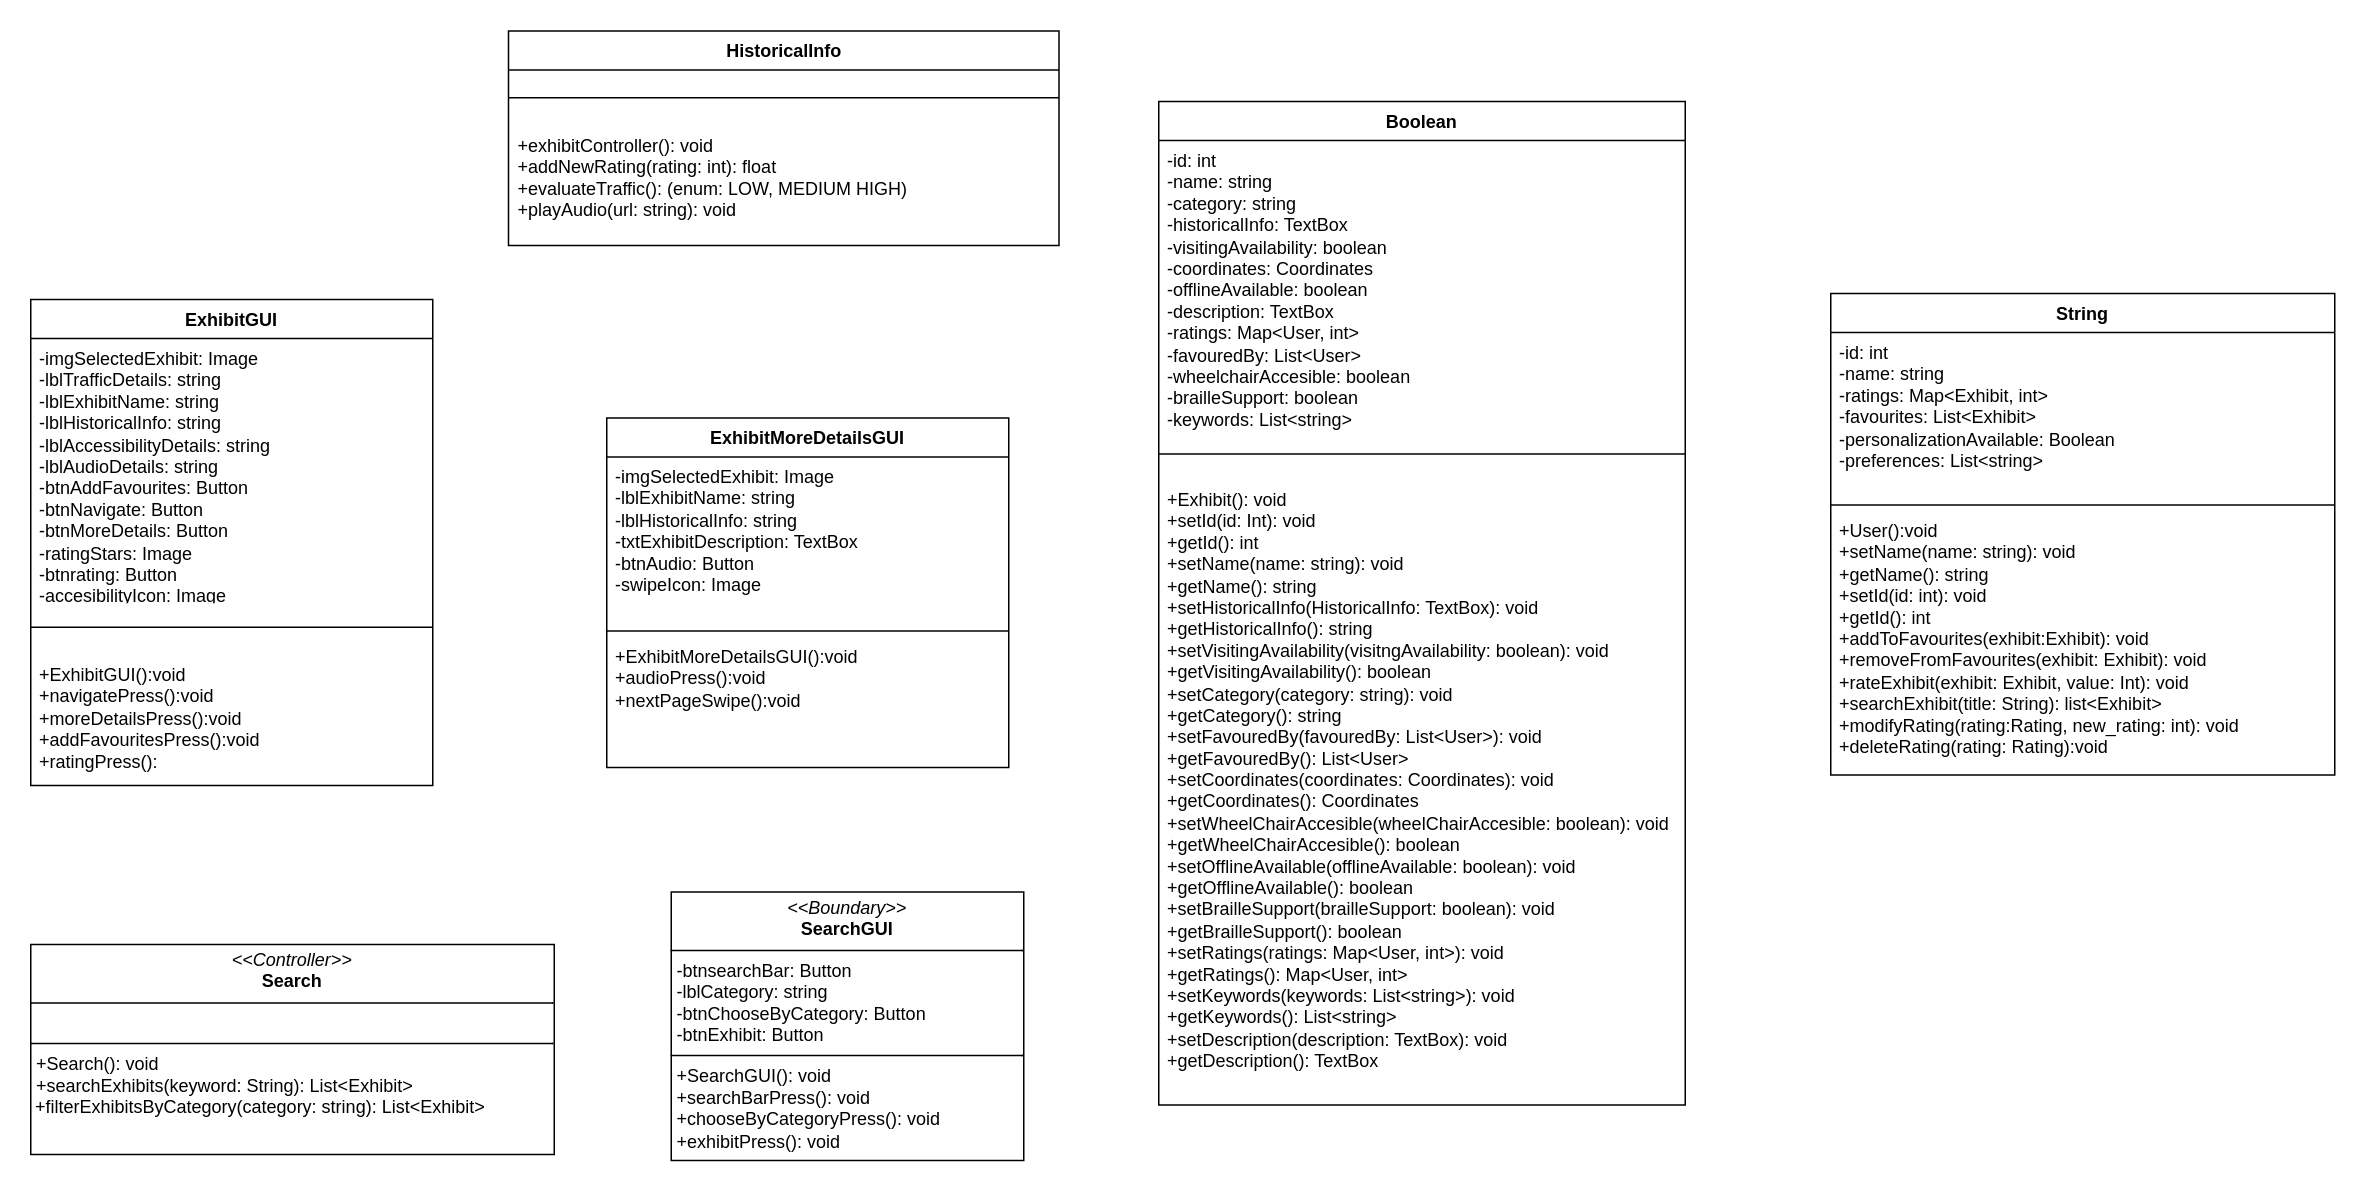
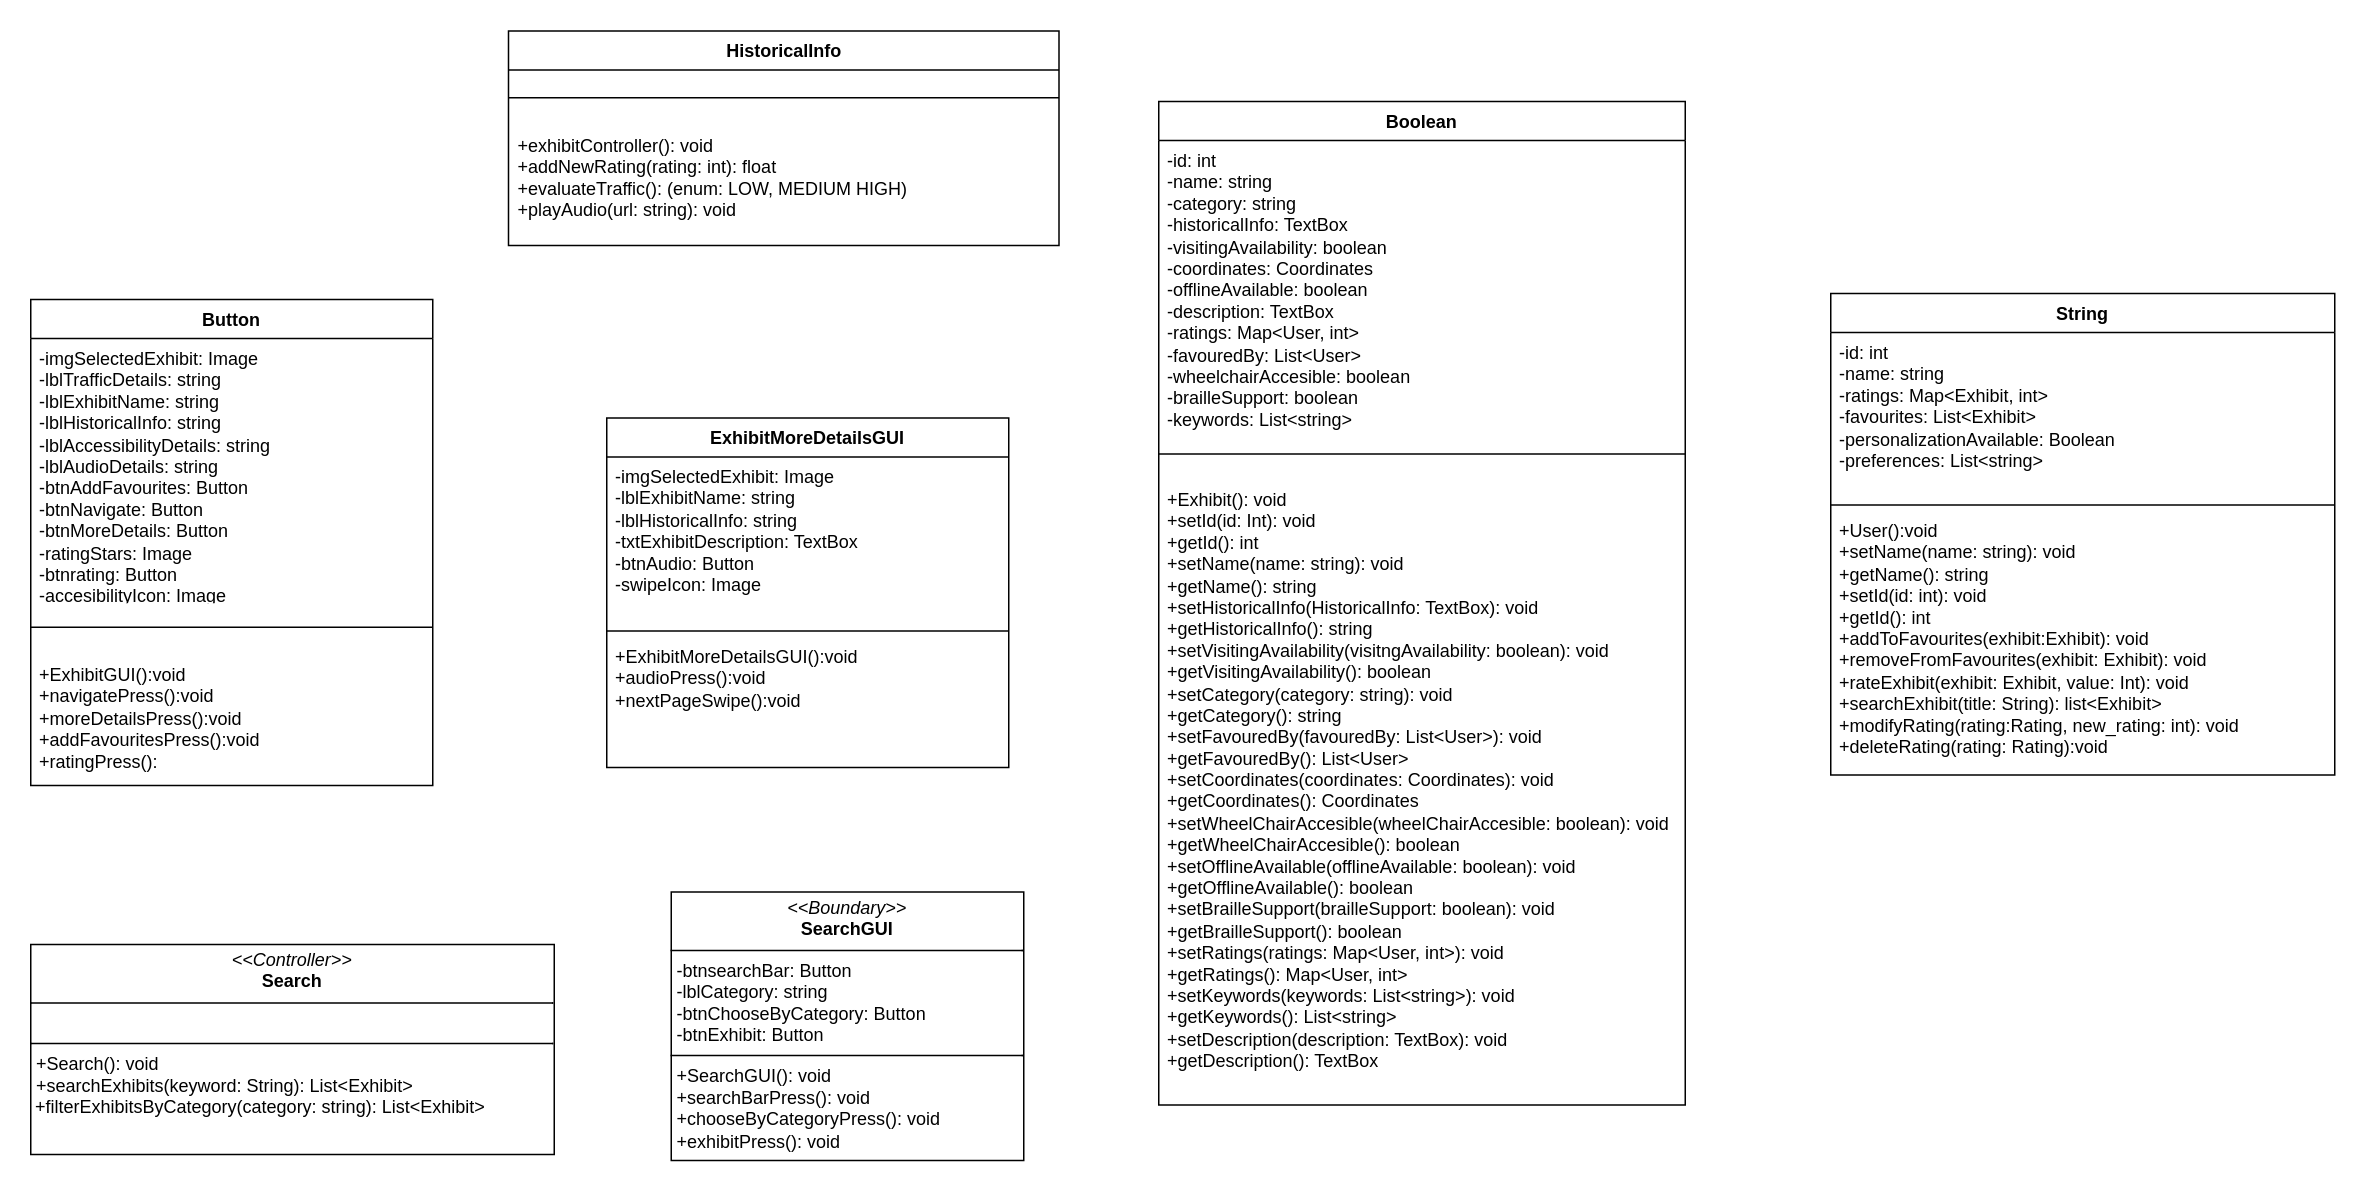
node "ExhibitGUI": label "ExhibitGUI" -> "Button"
